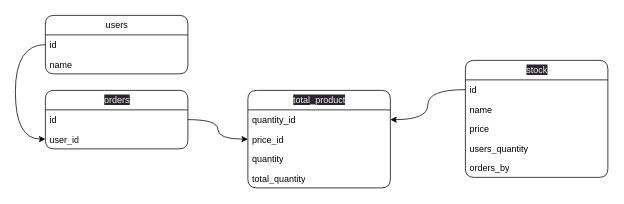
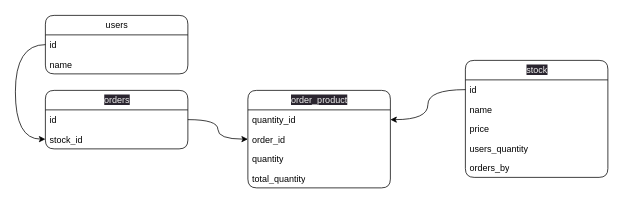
node "total_product": label "total_product" -> "order_product"
node "user_id": label "user_id" -> "stock_id"
node "price_id": label "price_id" -> "order_id"
